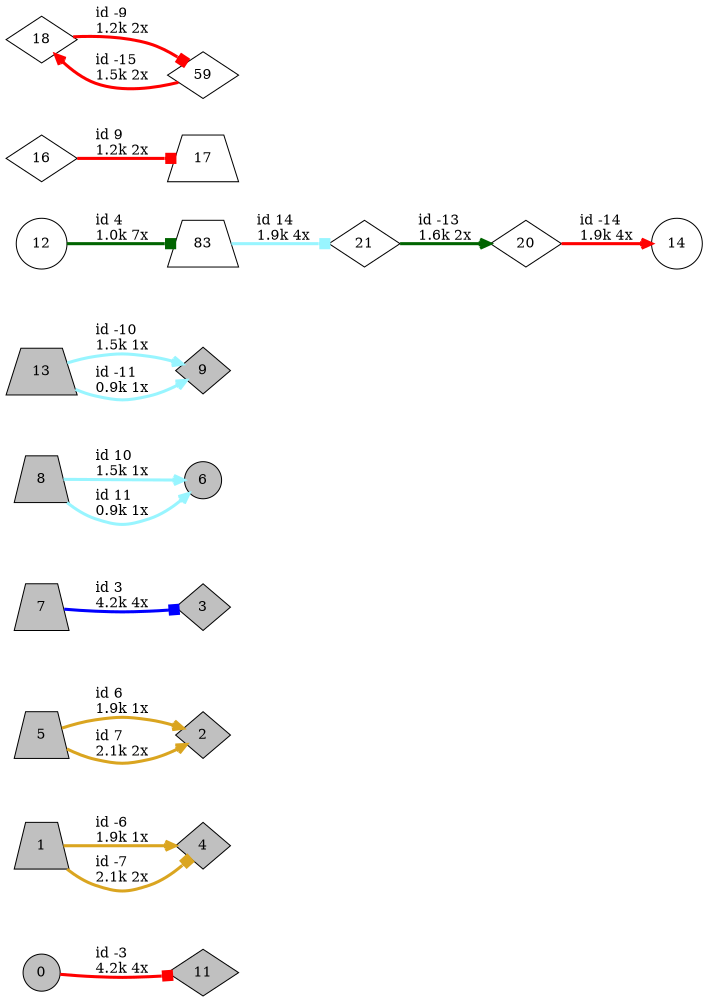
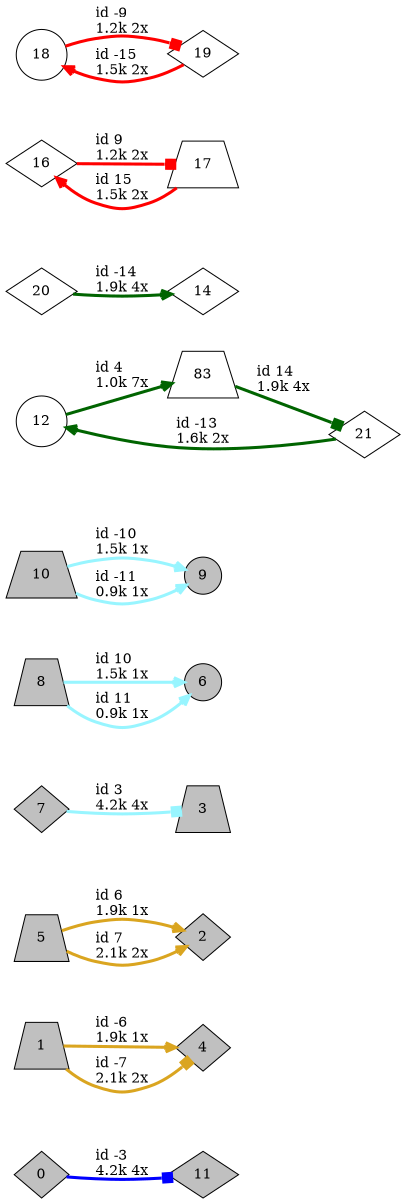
node "18": shape diamond -> circle
node "59": label "59" -> "19"
edge "17" -> "16": added, label "id 15 1.5k 2x"
edge "12" -> "83": arrowhead box -> vee
edge "83" -> "21": color cadetblue1 -> darkgreen
edge "21" -> "20": now "21" -> "12"
edge "20" -> "14": color red -> darkgreen
node "14": shape circle -> diamond
node "9": shape diamond -> circle
node "13": label "13" -> "10"
node "7": shape trapezium -> diamond
node "3": shape diamond -> trapezium
edge "7" -> "3": color blue -> cadetblue1
node "0": shape circle -> diamond
edge "0" -> "11": color red -> blue
